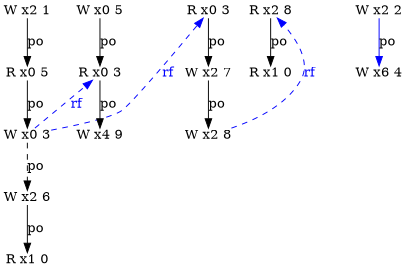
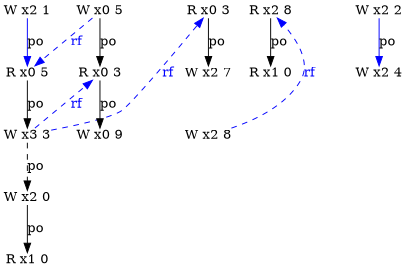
edge "W x2 1" -> "R x0 5": color black -> blue
edge "W x0 5" -> "R x0 5": added, label "rf"
node "W x6 4": label "W x6 4" -> "W x2 4"
edge "W x2 7" -> "W x2 8": removed, label "po"
node "W x0 3": label "W x0 3" -> "W x3 3"
node "W x4 9": label "W x4 9" -> "W x0 9"
node "W x2 6": label "W x2 6" -> "W x2 0"
